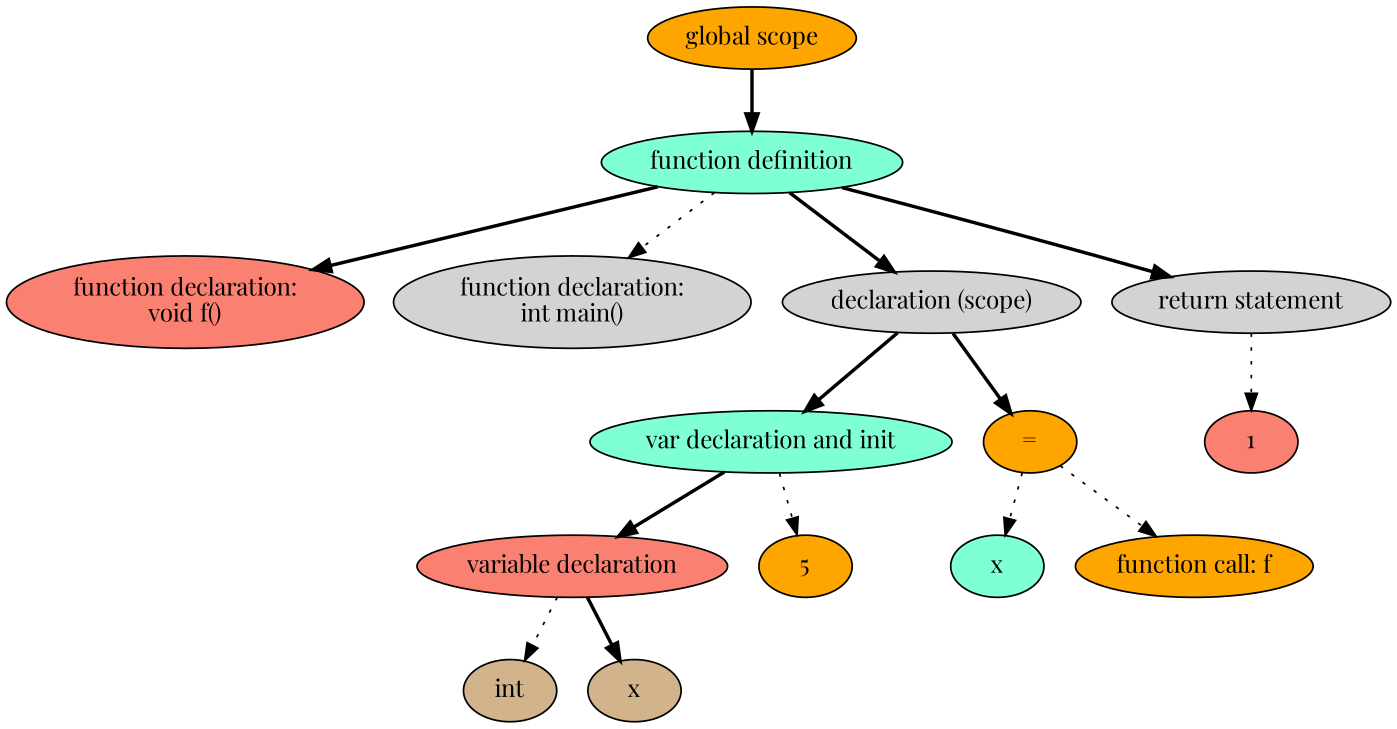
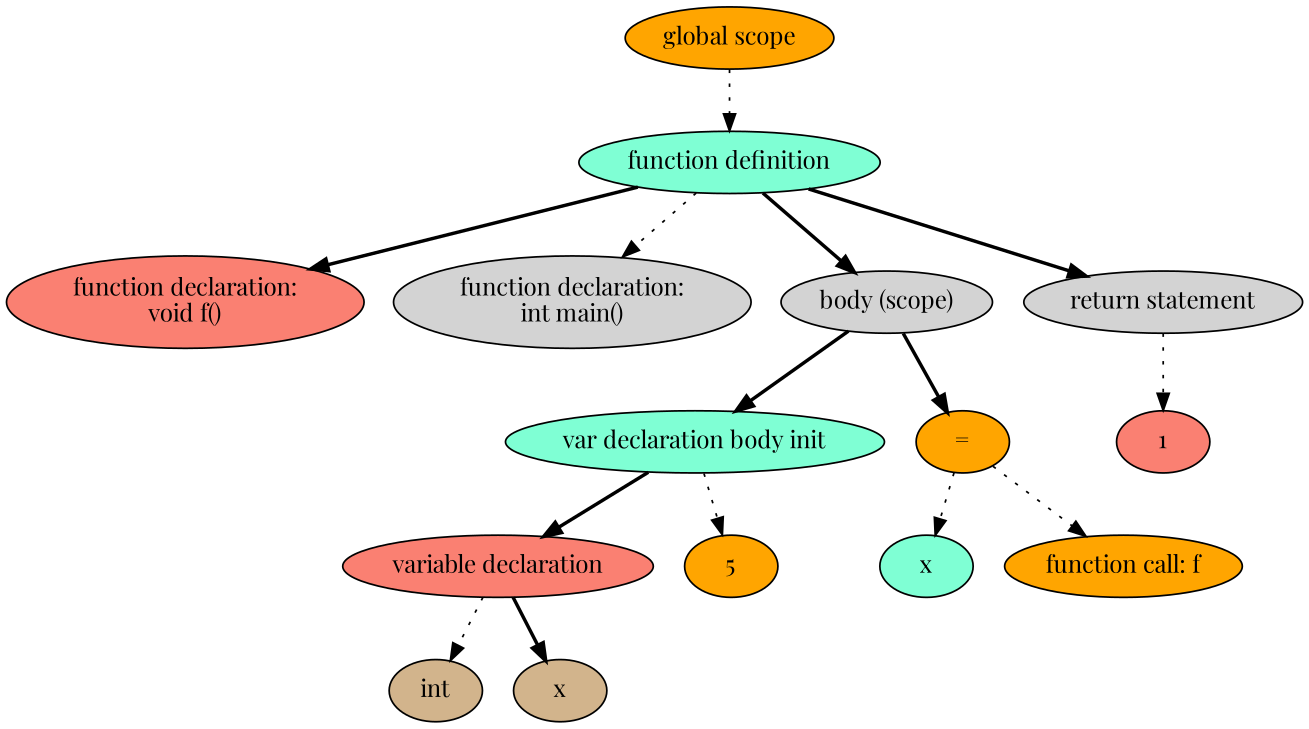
edge "global scope" -> "function definition": style bold -> dotted
node "declaration (scope)": label "declaration (scope)" -> "body (scope)"
node "var declaration and init": label "var declaration and init" -> "var declaration body init"
